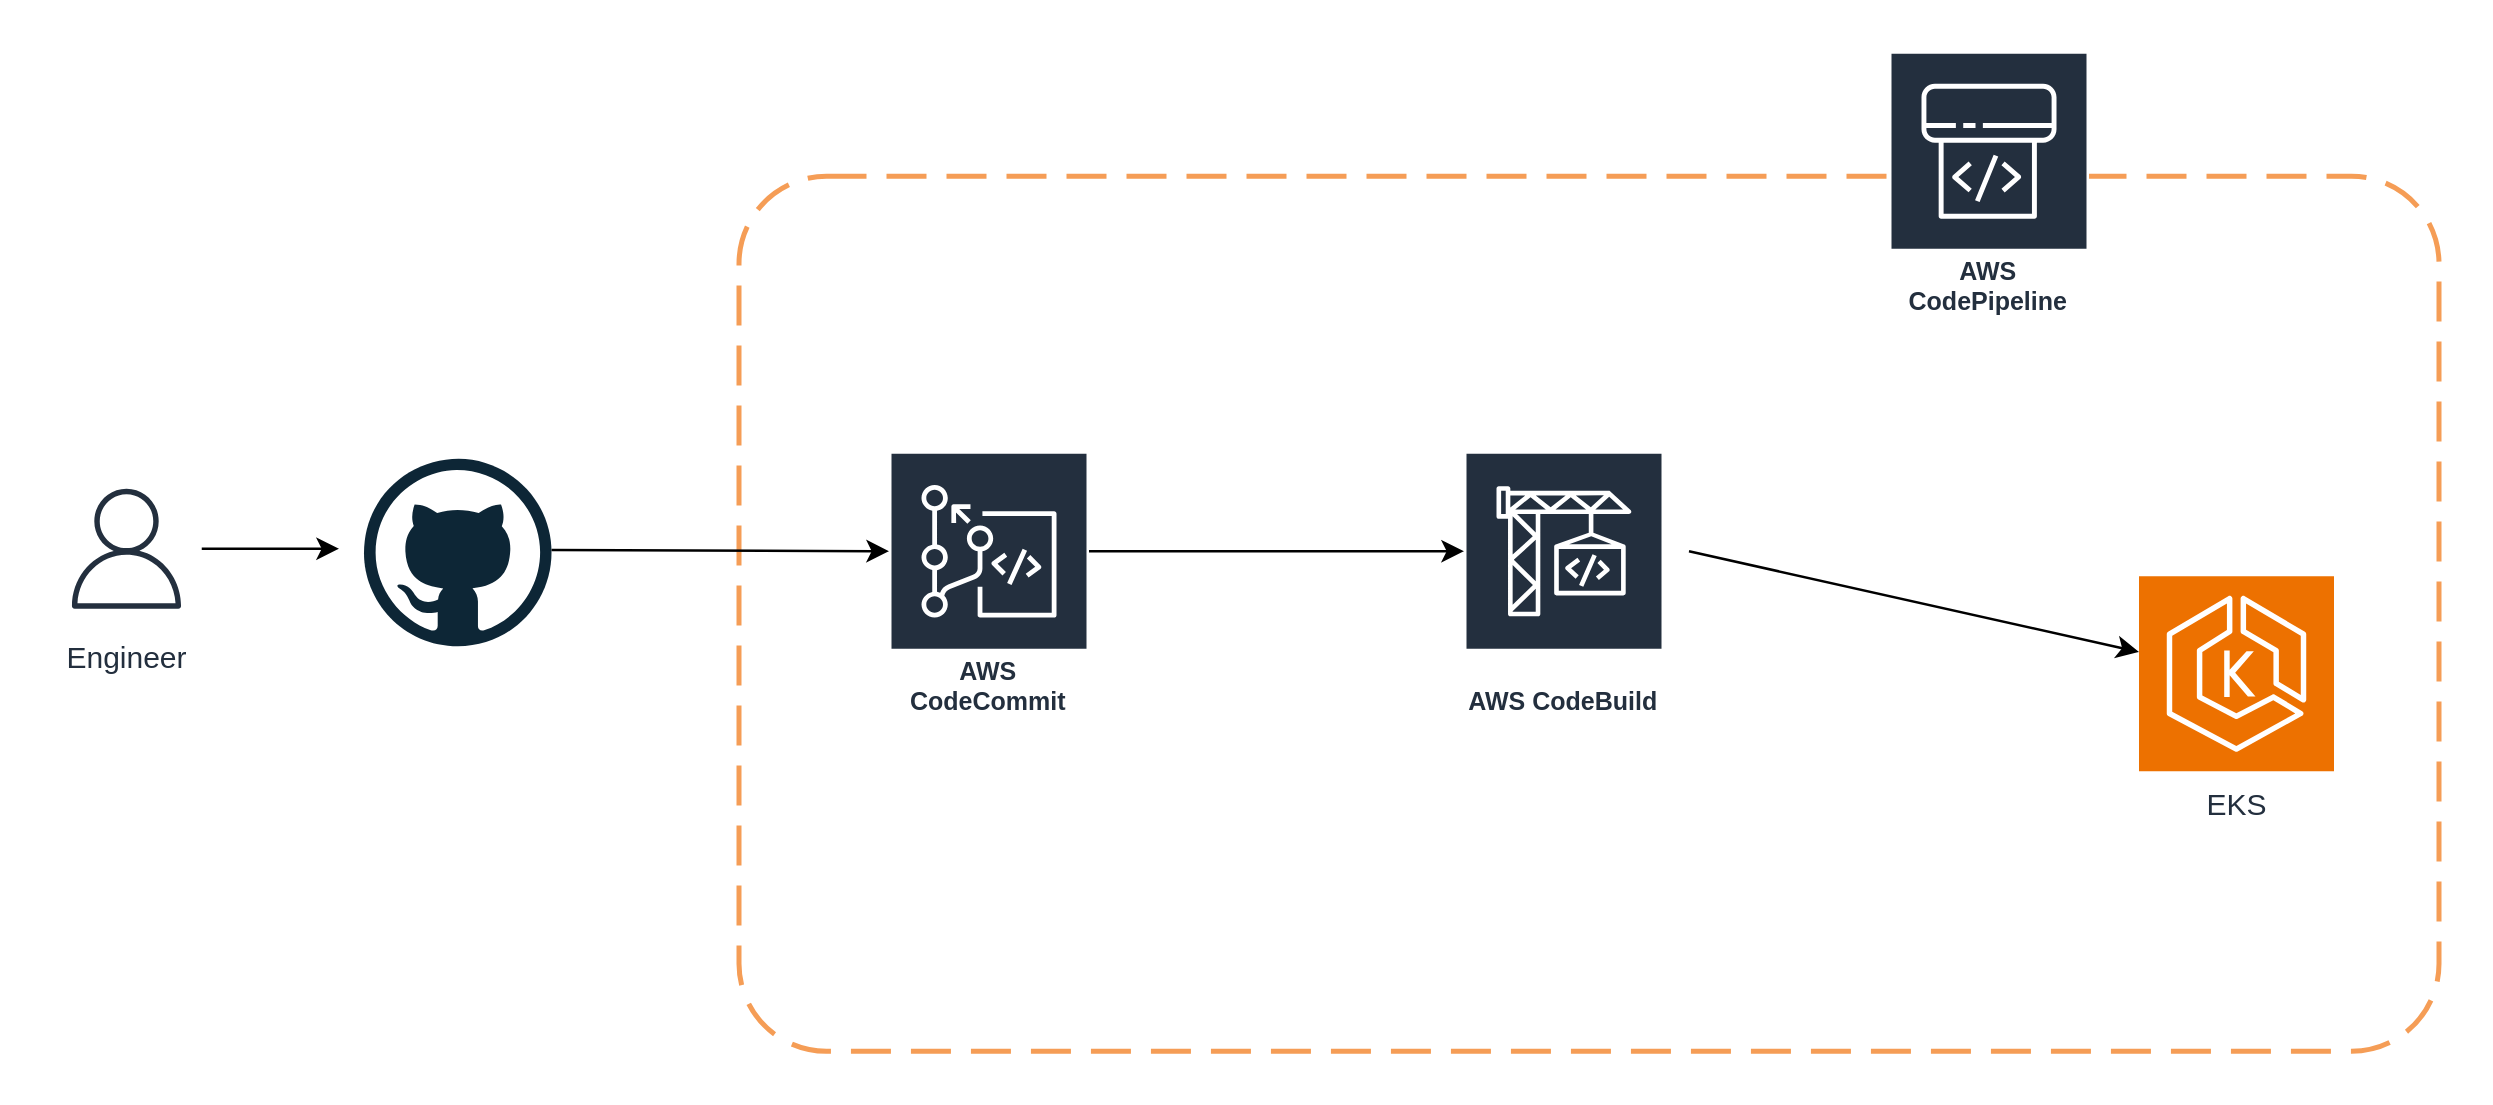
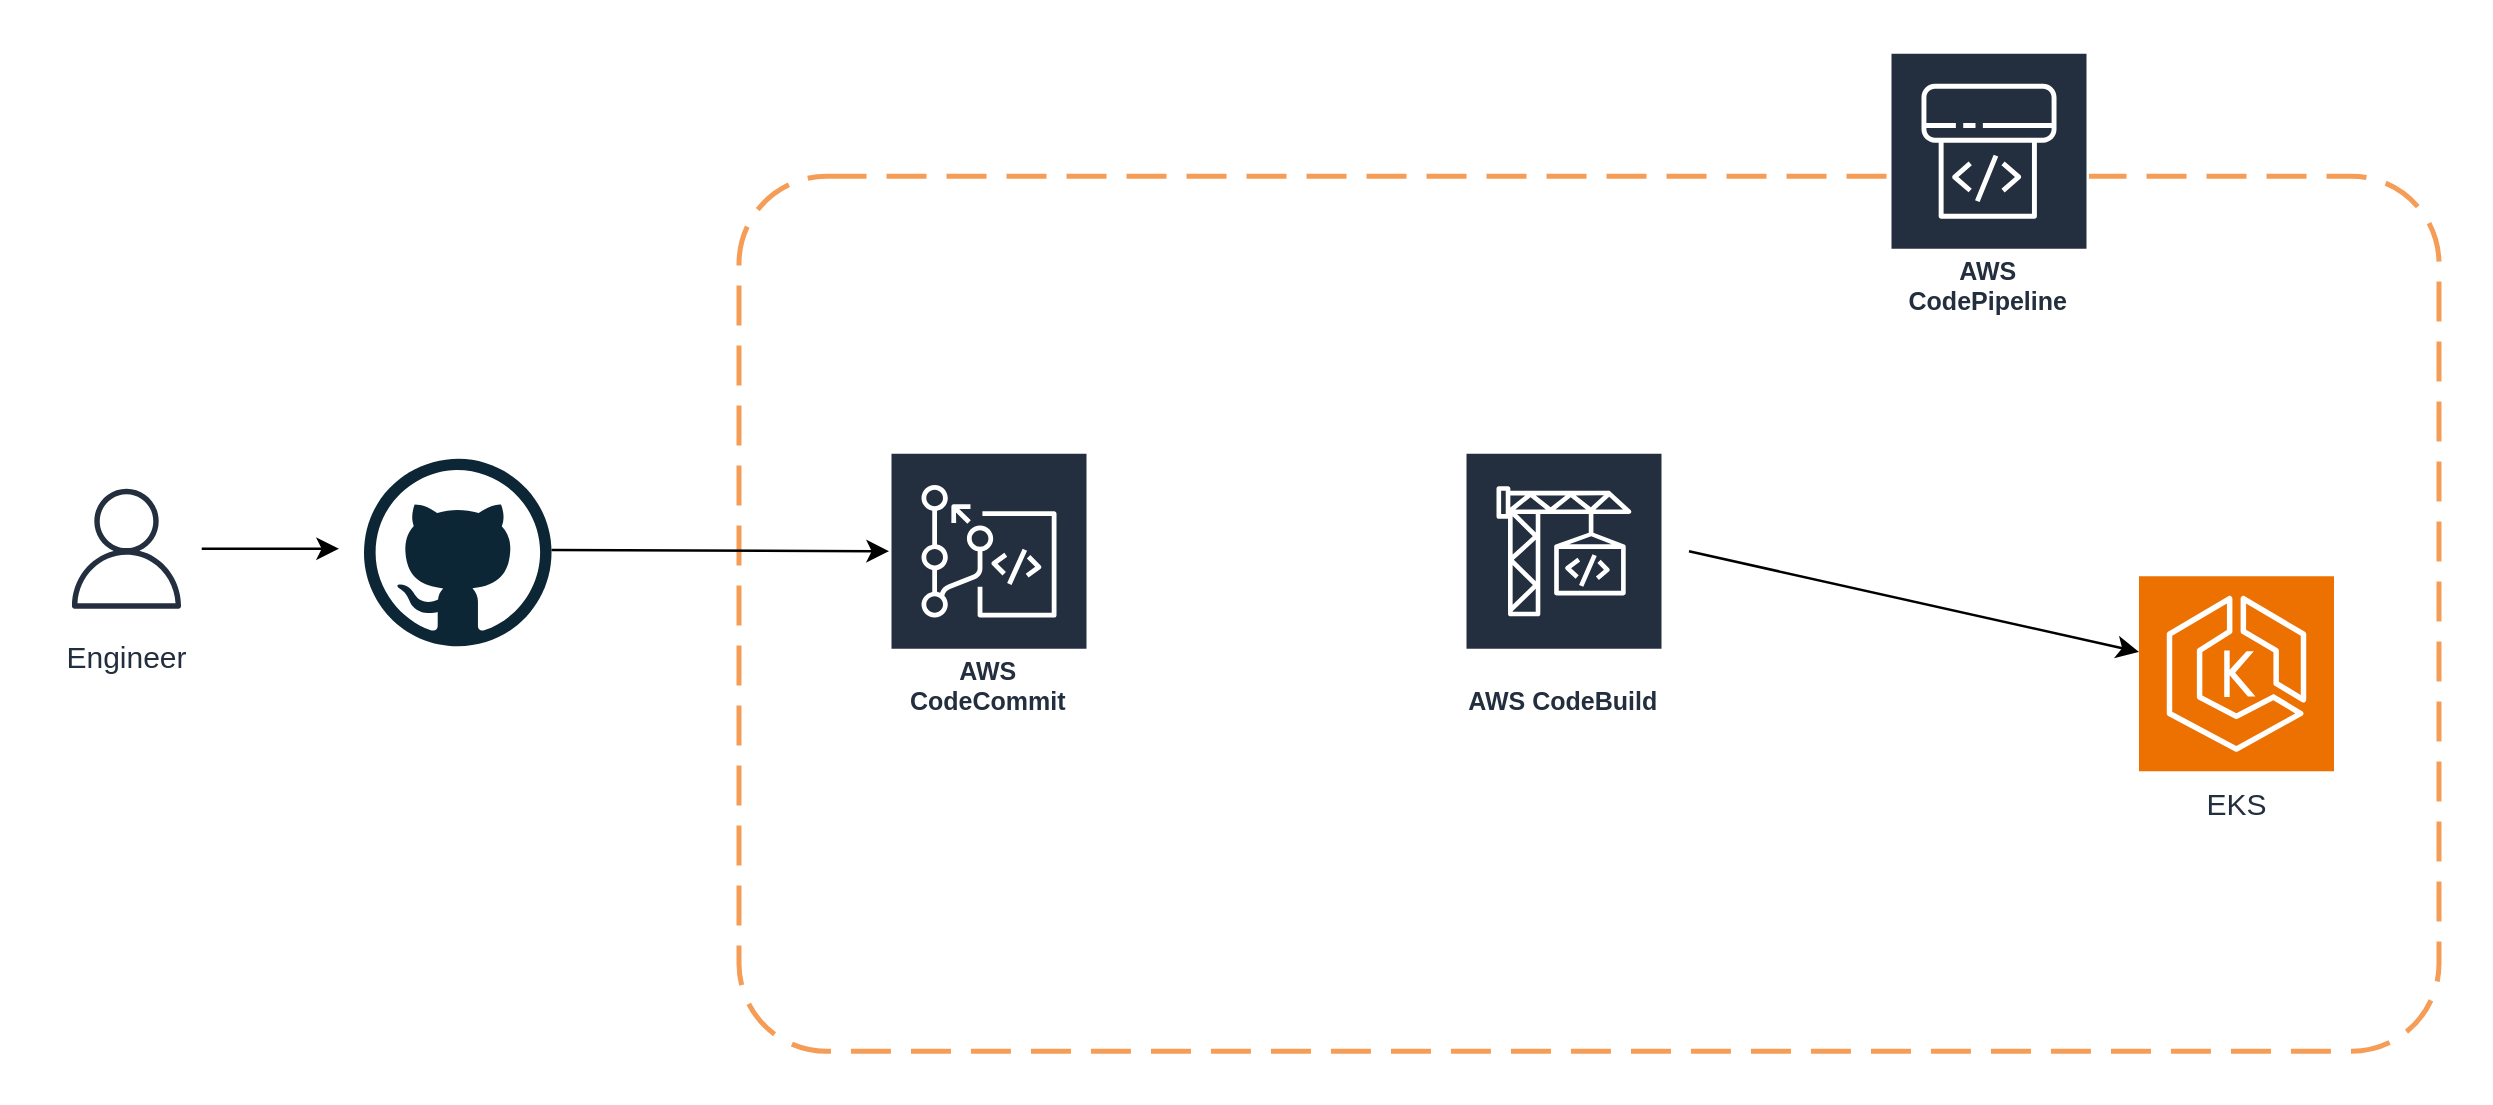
edge "AWS CodeCommit" -> "AWS CodeBuild": removed
